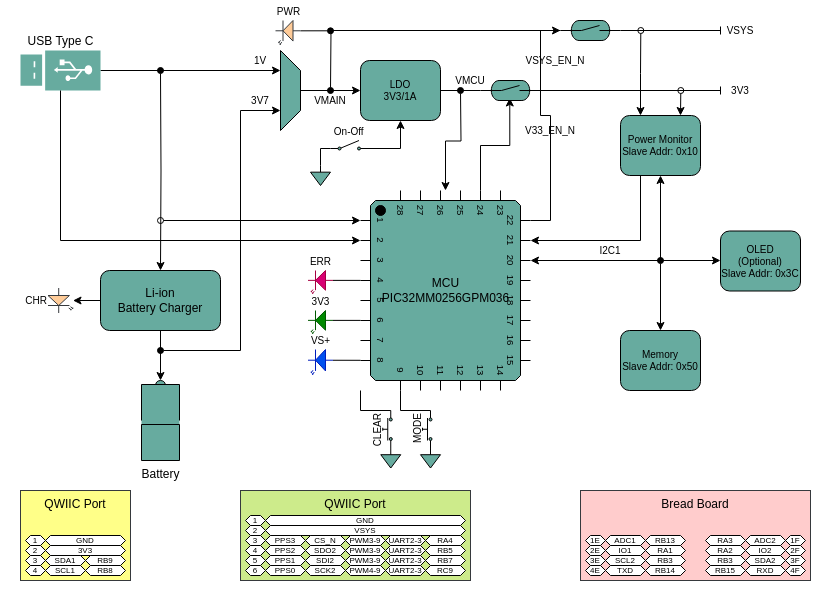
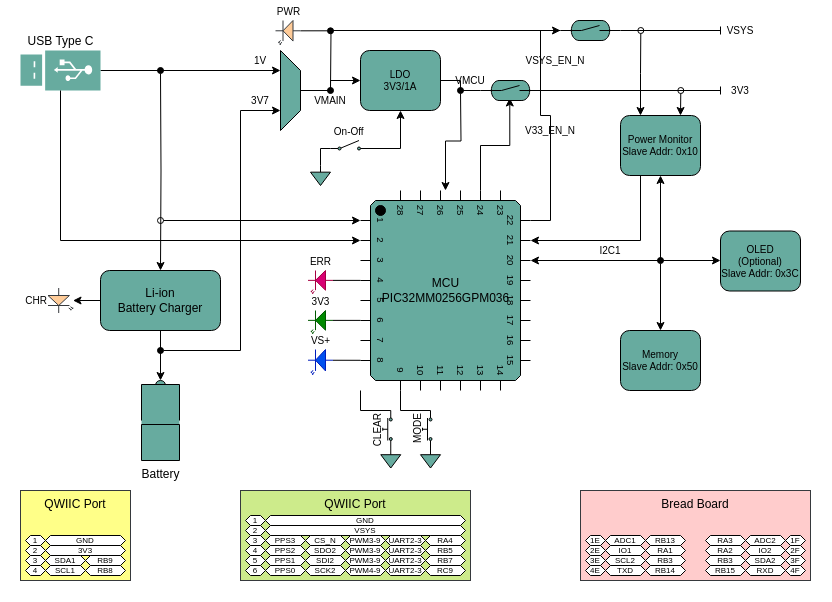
node "LDO 3V3/1A": moved (401, 91) -> (401, 81)
